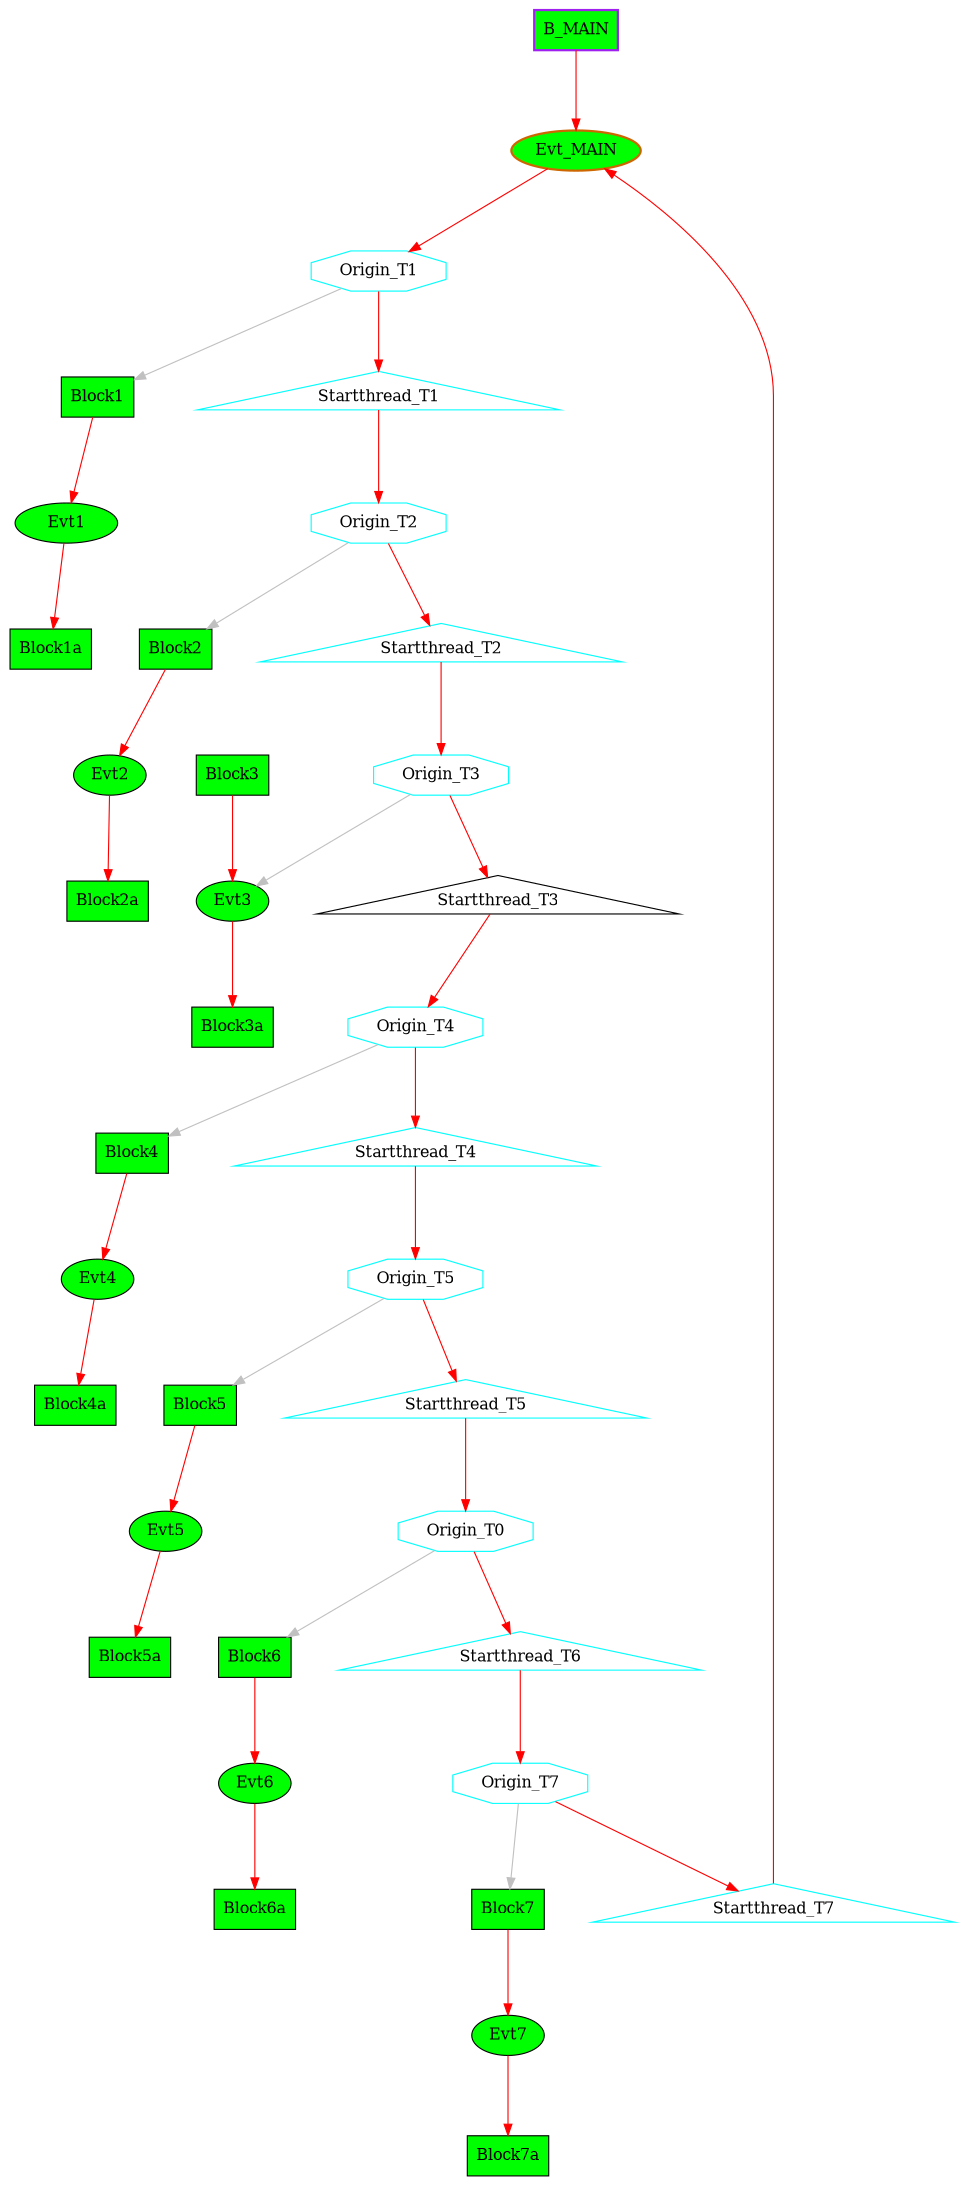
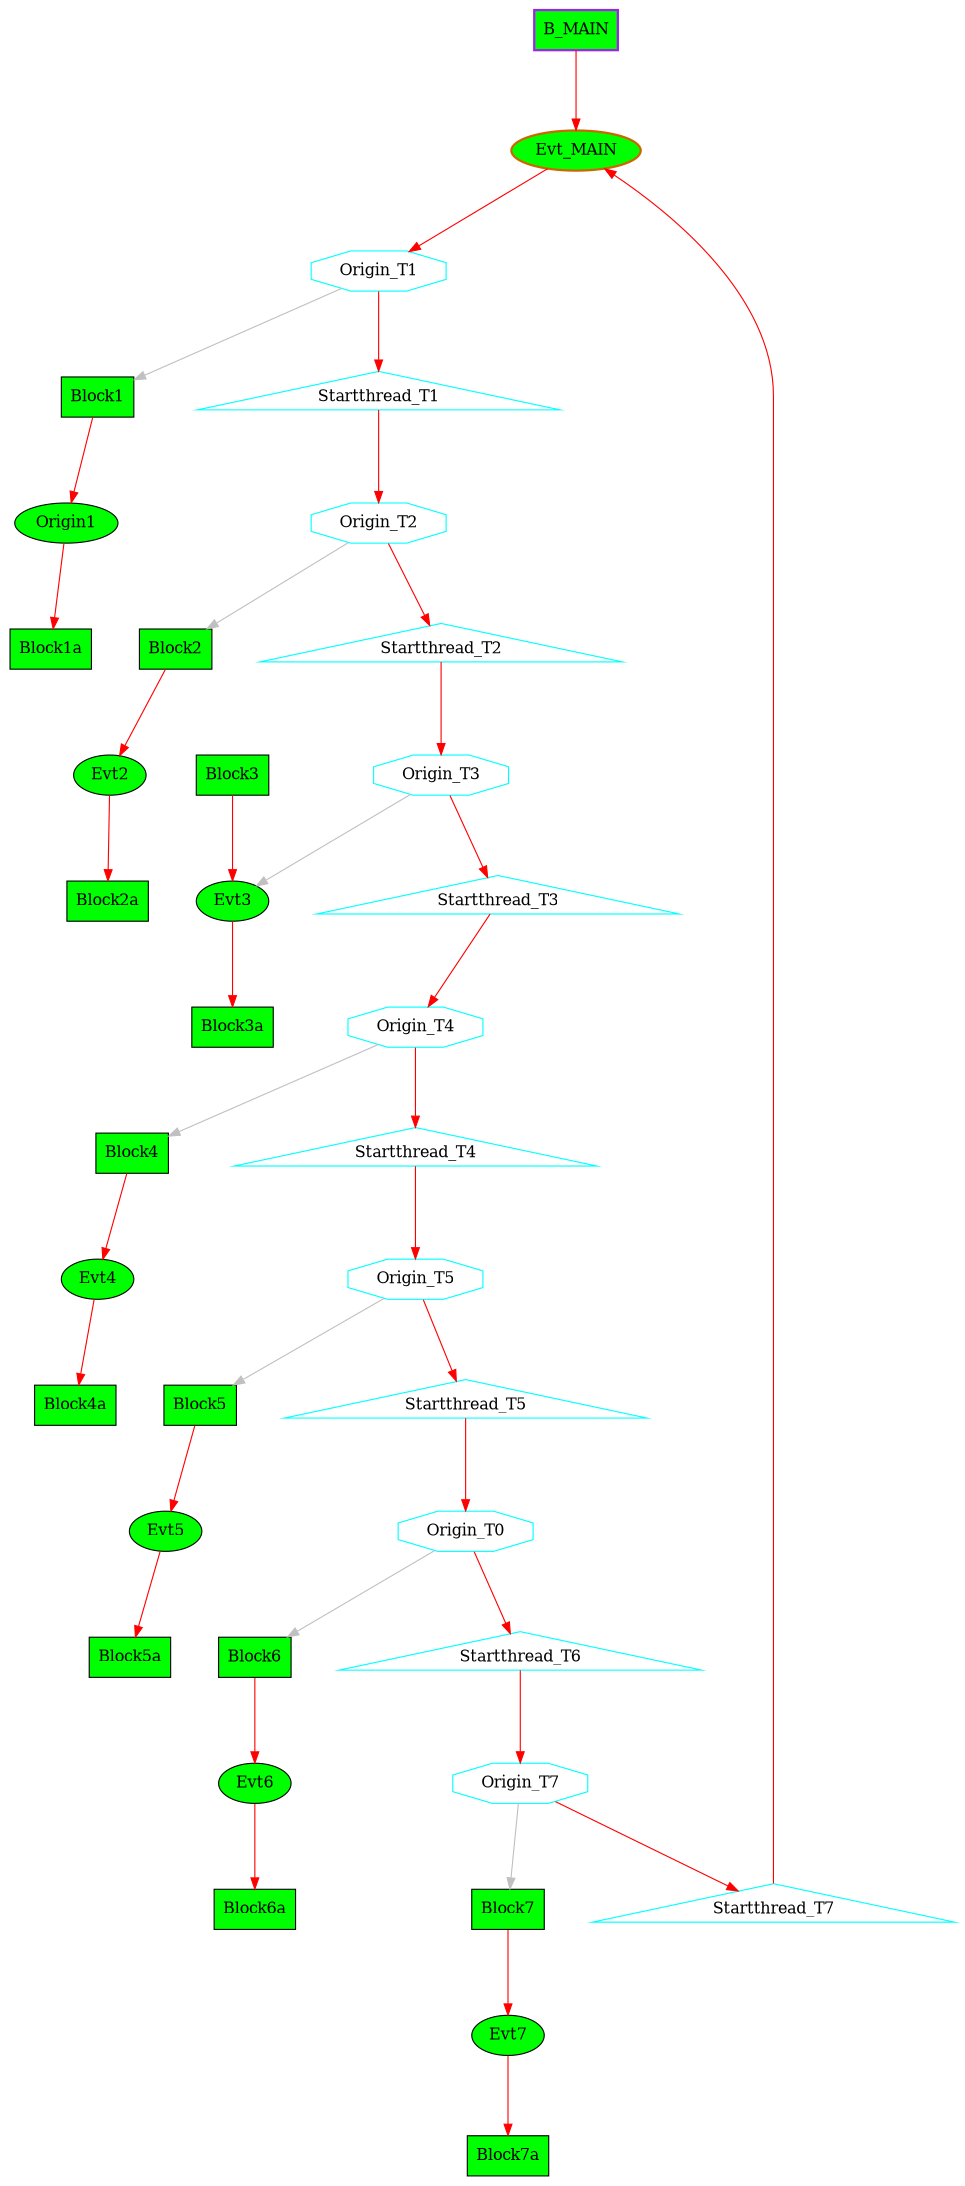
node "Evt1": label "Evt1" -> "Origin1"
node "Startthread_T3": color black -> cyan
